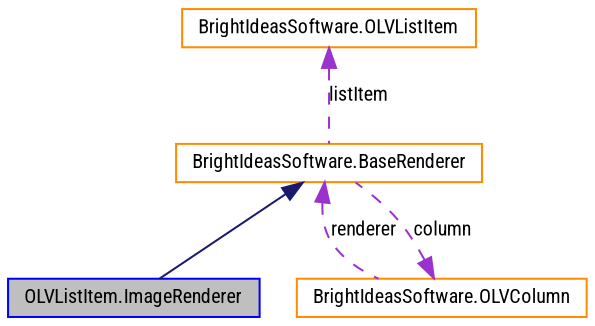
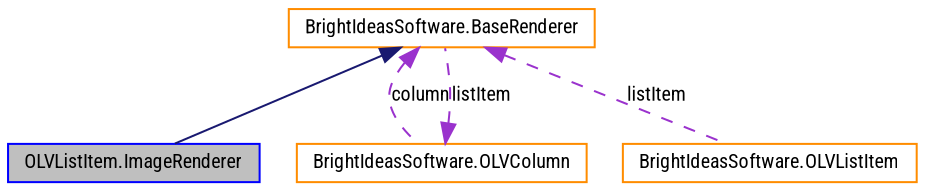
edge "BrightIdeasSoftware.BaseRenderer" -> "BrightIdeasSoftware.OLVListItem": reversed
edge "BrightIdeasSoftware.OLVColumn" -> "BrightIdeasSoftware.BaseRenderer": label "renderer" -> "column"
edge "BrightIdeasSoftware.BaseRenderer" -> "BrightIdeasSoftware.OLVColumn": label "column" -> "listItem"
